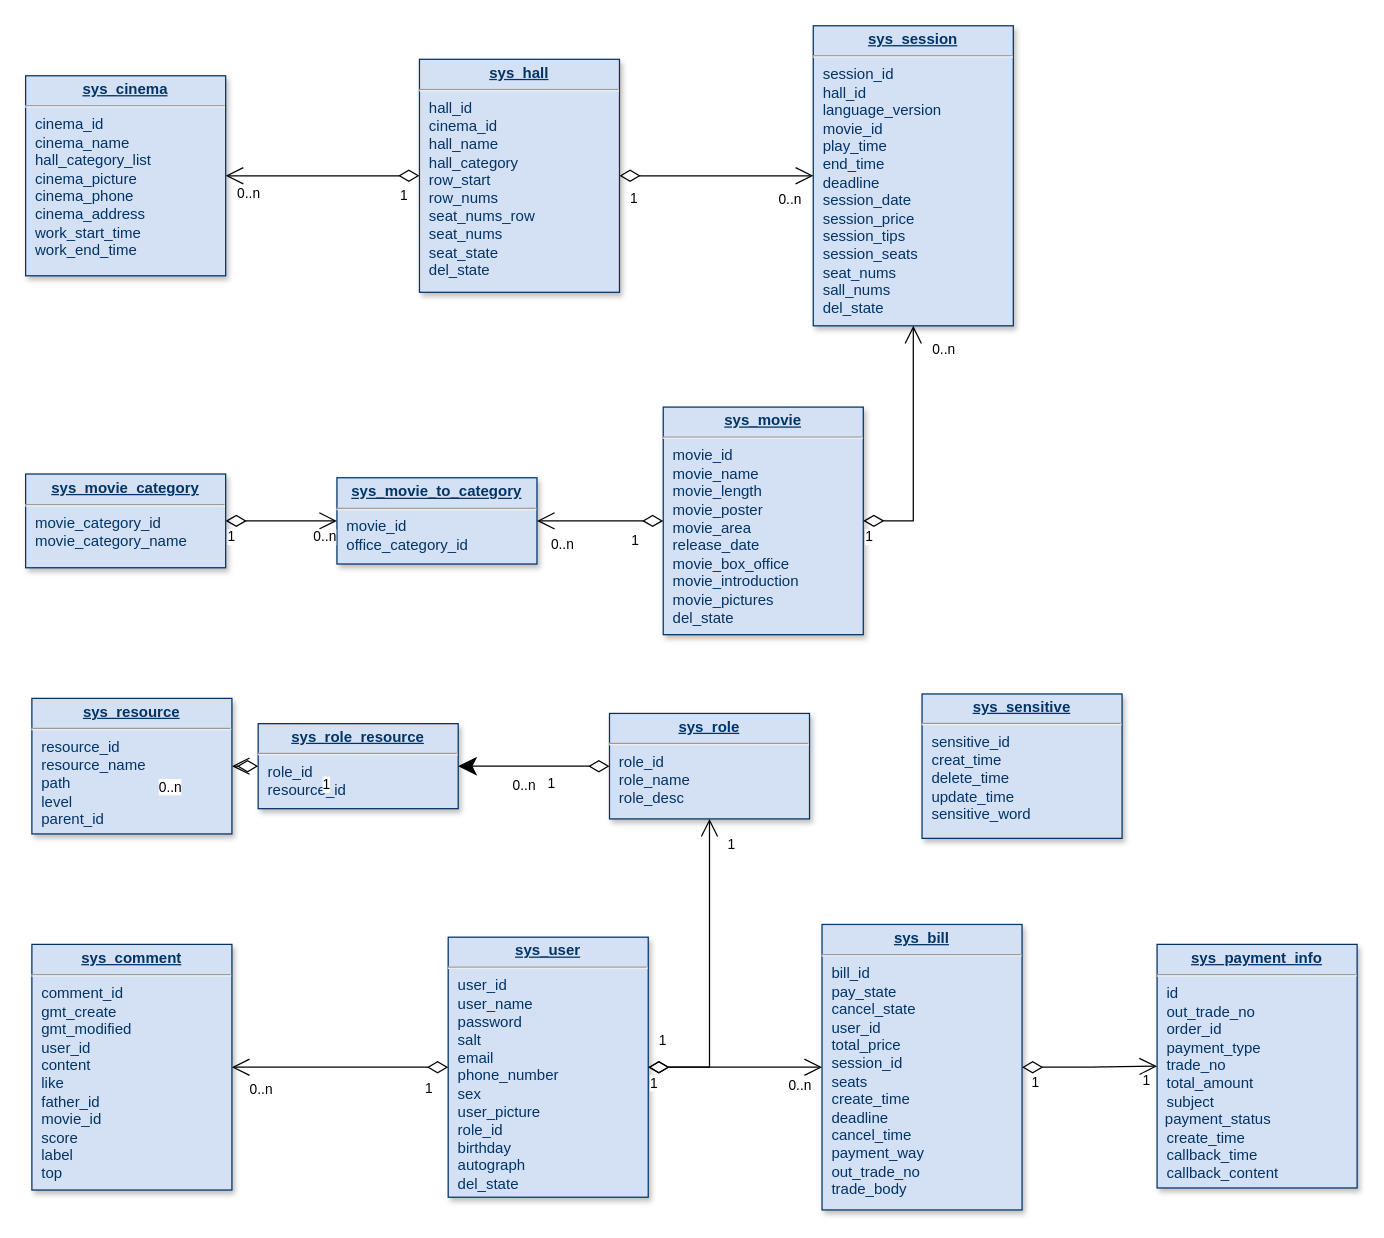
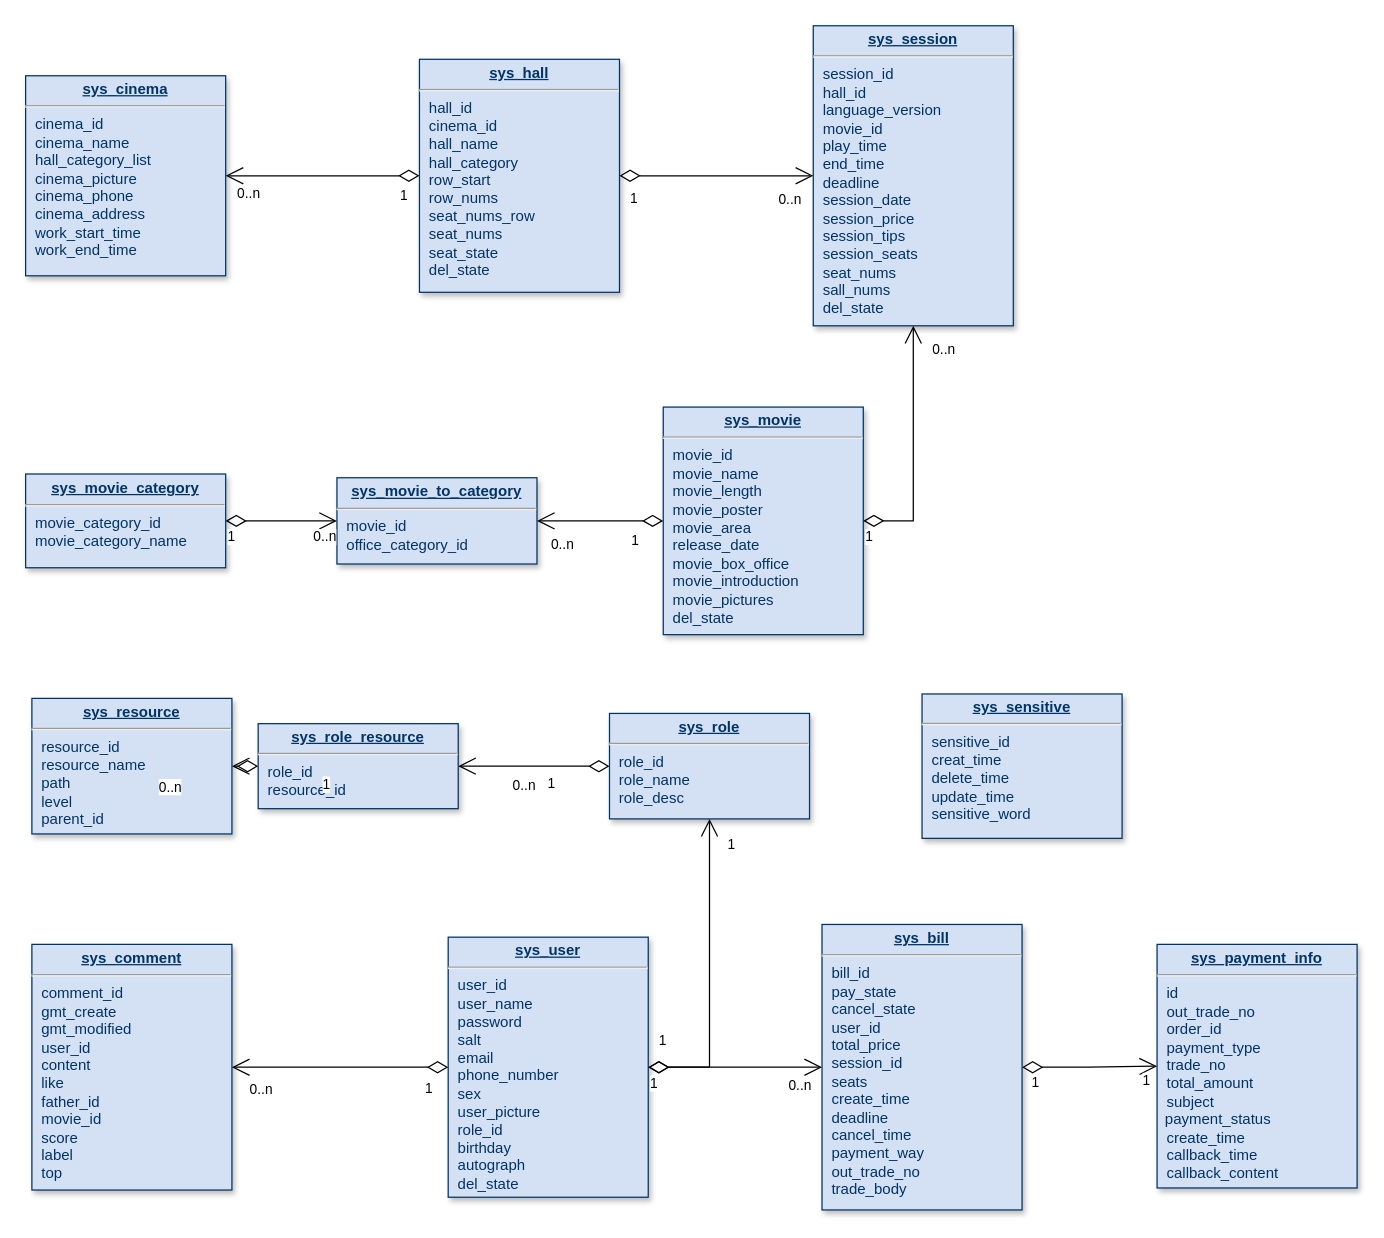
edge "sys_role role_id role_name role_desc" -- "sys_role_resource role_id resource_id": arrowhead classic -> open
